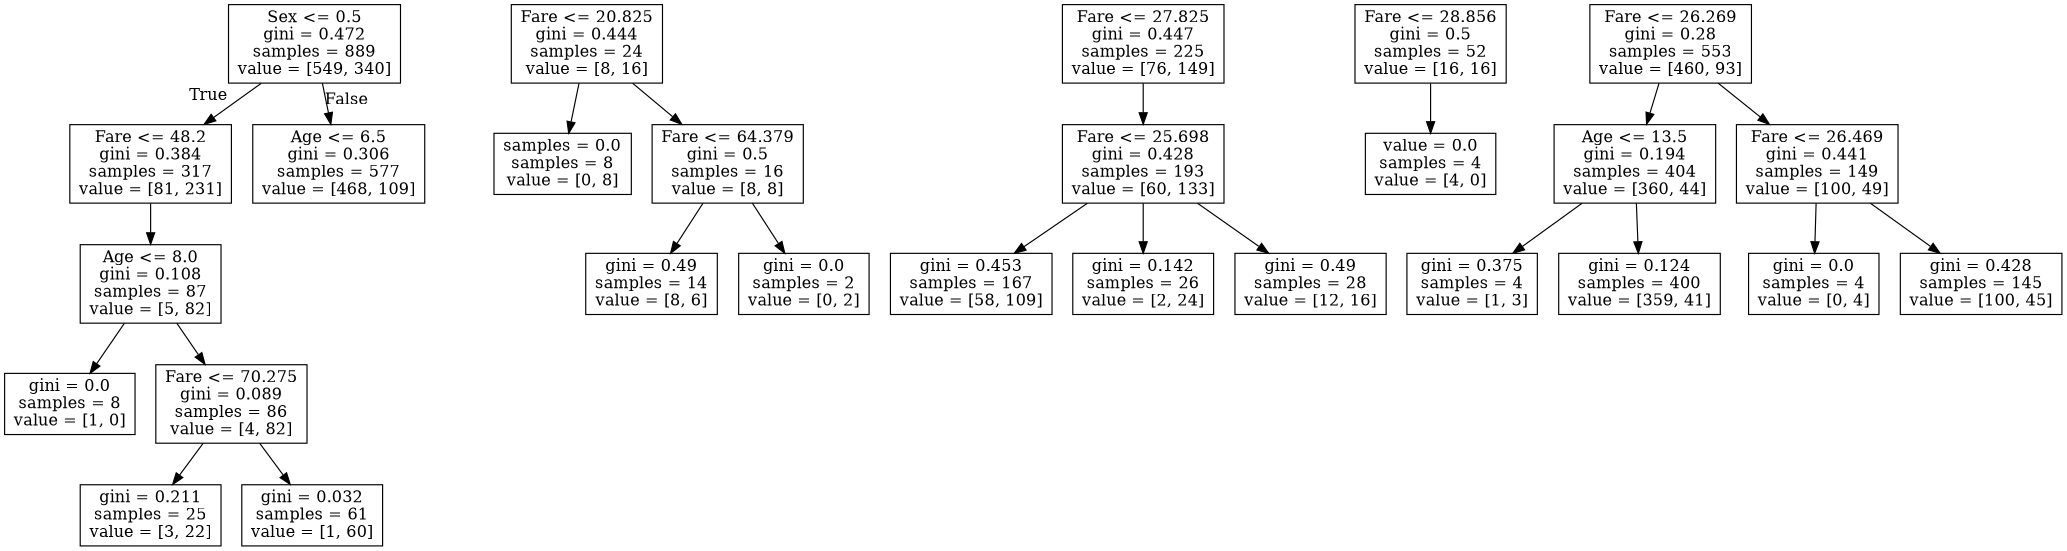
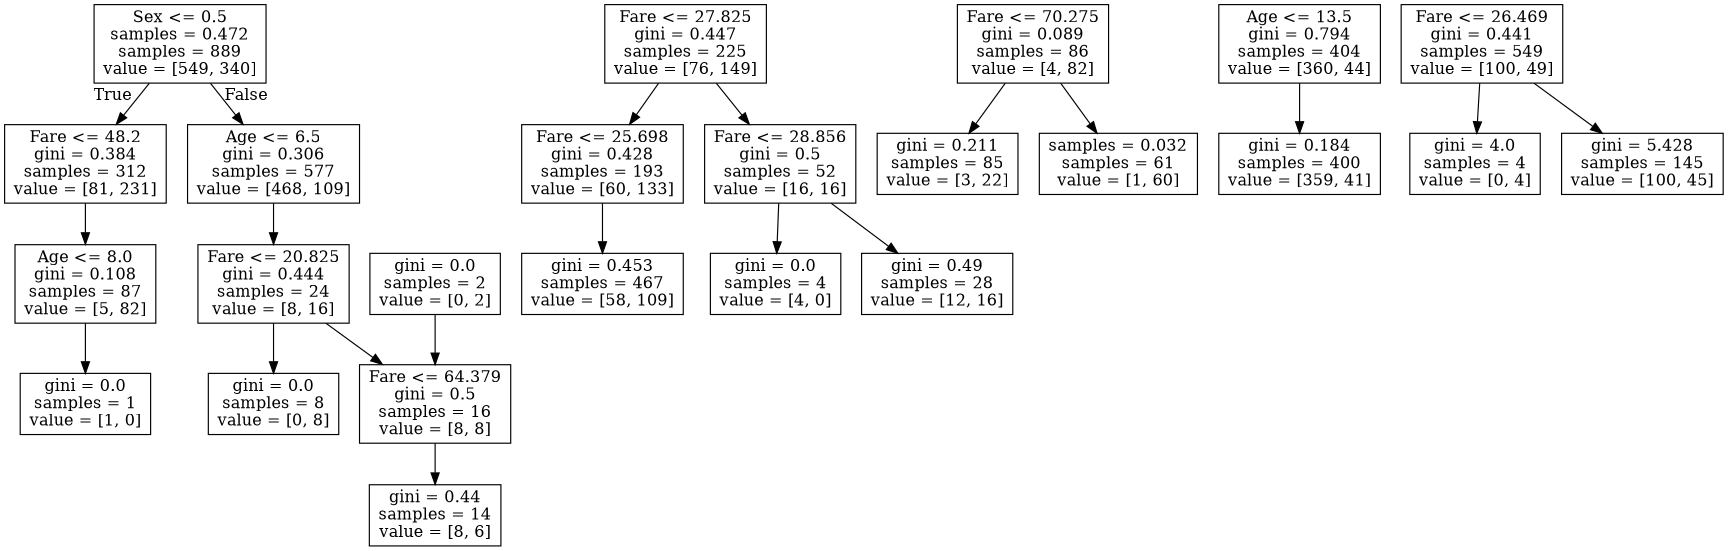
node "Sex <= 0.5 gini = 0.472 samples = 889 value = [549, 340]": label "Sex <= 0.5 gini = 0.472 samples = 889 value = [549, 340]" -> "Sex <= 0.5 samples = 0.472 samples = 889 value = [549, 340]"
node "Fare <= 26.269 gini = 0.28 samples = 553 value = [460, 93]": removed
edge "Fare <= 27.825 gini = 0.447 samples = 225 value = [76, 149]" -> "Fare <= 28.856 gini = 0.5 samples = 52 value = [16, 16]": added
node "Fare <= 48.2 gini = 0.384 samples = 317 value = [81, 231]": label "Fare <= 48.2 gini = 0.384 samples = 317 value = [81, 231]" -> "Fare <= 48.2 gini = 0.384 samples = 312 value = [81, 231]"
node "samples = 0.0 samples = 8 value = [0, 8]": label "samples = 0.0 samples = 8 value = [0, 8]" -> "gini = 0.0 samples = 8 value = [0, 8]"
node "value = 0.0 samples = 4 value = [4, 0]": label "value = 0.0 samples = 4 value = [4, 0]" -> "gini = 0.0 samples = 4 value = [4, 0]"
node "Age <= 13.5 gini = 0.194 samples = 404 value = [360, 44]": label "Age <= 13.5 gini = 0.194 samples = 404 value = [360, 44]" -> "Age <= 13.5 gini = 0.794 samples = 404 value = [360, 44]"
node "Fare <= 26.469 gini = 0.441 samples = 149 value = [100, 49]": label "Fare <= 26.469 gini = 0.441 samples = 149 value = [100, 49]" -> "Fare <= 26.469 gini = 0.441 samples = 549 value = [100, 49]"
edge "Age <= 6.5 gini = 0.306 samples = 577 value = [468, 109]" -> "Fare <= 20.825 gini = 0.444 samples = 24 value = [8, 16]": added
edge "Fare <= 64.379 gini = 0.5 samples = 16 value = [8, 8]" -> "gini = 0.0 samples = 2 value = [0, 2]": reversed
edge "Fare <= 25.698 gini = 0.428 samples = 193 value = [60, 133]" -> "gini = 0.49 samples = 28 value = [12, 16]": now "Fare <= 28.856 gini = 0.5 samples = 52 value = [16, 16]" -> "gini = 0.49 samples = 28 value = [12, 16]"
node "gini = 0.49 samples = 14 value = [8, 6]": label "gini = 0.49 samples = 14 value = [8, 6]" -> "gini = 0.44 samples = 14 value = [8, 6]"
node "gini = 0.453 samples = 167 value = [58, 109]": label "gini = 0.453 samples = 167 value = [58, 109]" -> "gini = 0.453 samples = 467 value = [58, 109]"
node "gini = 0.142 samples = 26 value = [2, 24]": removed
node "gini = 0.375 samples = 4 value = [1, 3]": removed
node "gini = 0.124 samples = 400 value = [359, 41]": label "gini = 0.124 samples = 400 value = [359, 41]" -> "gini = 0.184 samples = 400 value = [359, 41]"
node "gini = 0.0 samples = 4 value = [0, 4]": label "gini = 0.0 samples = 4 value = [0, 4]" -> "gini = 4.0 samples = 4 value = [0, 4]"
node "gini = 0.428 samples = 145 value = [100, 45]": label "gini = 0.428 samples = 145 value = [100, 45]" -> "gini = 5.428 samples = 145 value = [100, 45]"
edge "Age <= 8.0 gini = 0.108 samples = 87 value = [5, 82]" -> "Fare <= 70.275 gini = 0.089 samples = 86 value = [4, 82]": removed
node "gini = 0.0 samples = 8 value = [1, 0]": label "gini = 0.0 samples = 8 value = [1, 0]" -> "gini = 0.0 samples = 1 value = [1, 0]"
node "gini = 0.211 samples = 25 value = [3, 22]": label "gini = 0.211 samples = 25 value = [3, 22]" -> "gini = 0.211 samples = 85 value = [3, 22]"
node "gini = 0.032 samples = 61 value = [1, 60]": label "gini = 0.032 samples = 61 value = [1, 60]" -> "samples = 0.032 samples = 61 value = [1, 60]"
